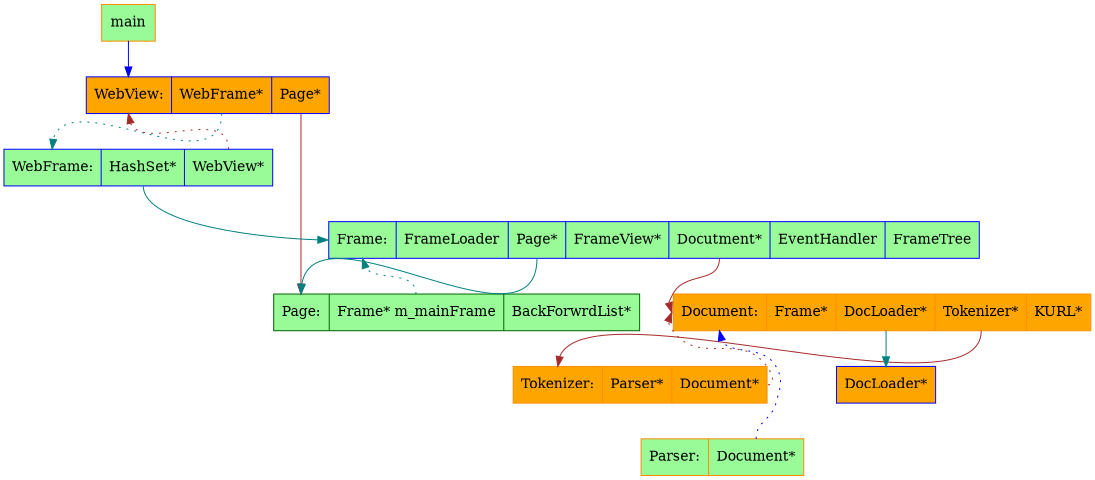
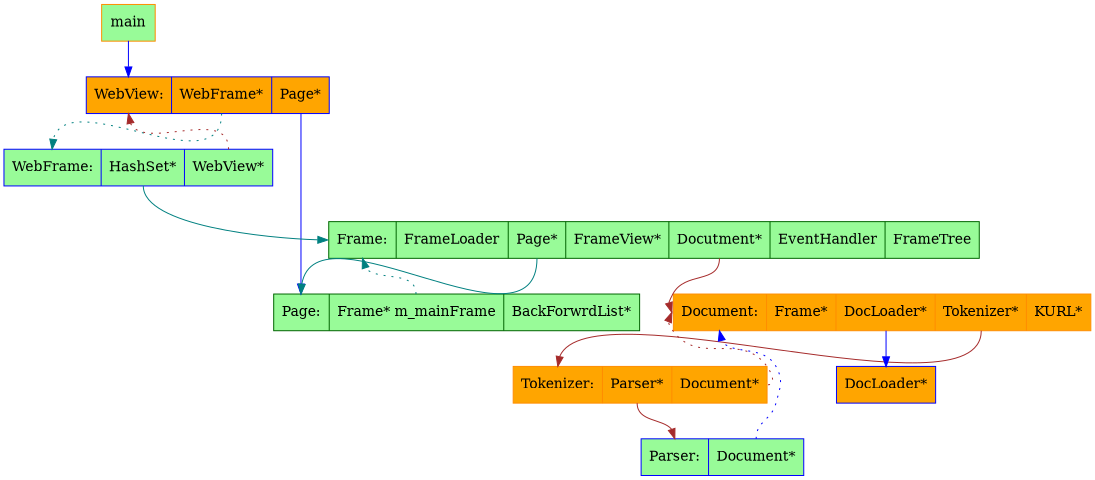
edge "WebView:" -> "Page:": color brown -> blue
node "Frame:": color blue -> darkgreen
edge "Document:" -> "DocLoader*": color teal -> blue
edge "Tokenizer:" -> "Parser:": added
node "Parser:": color darkorange -> blue
